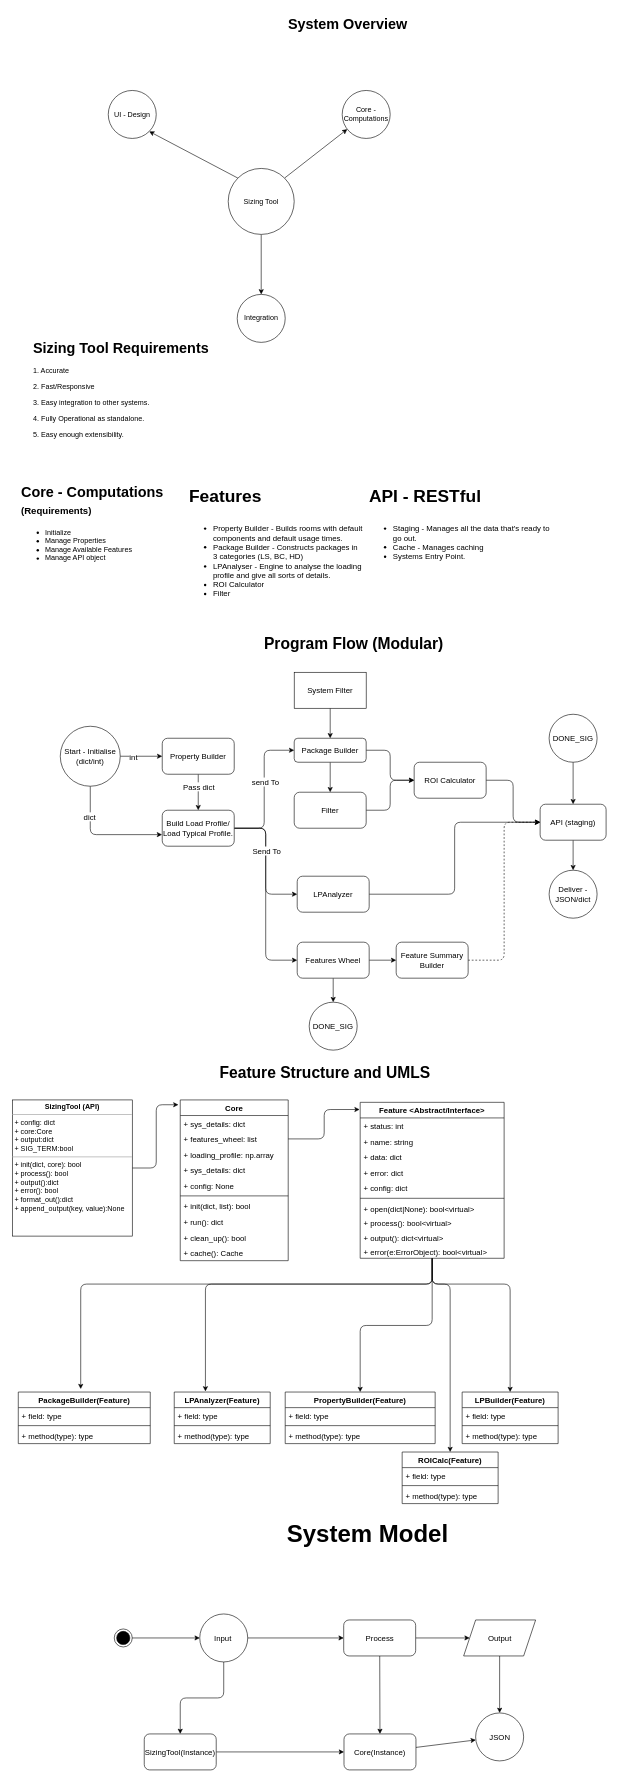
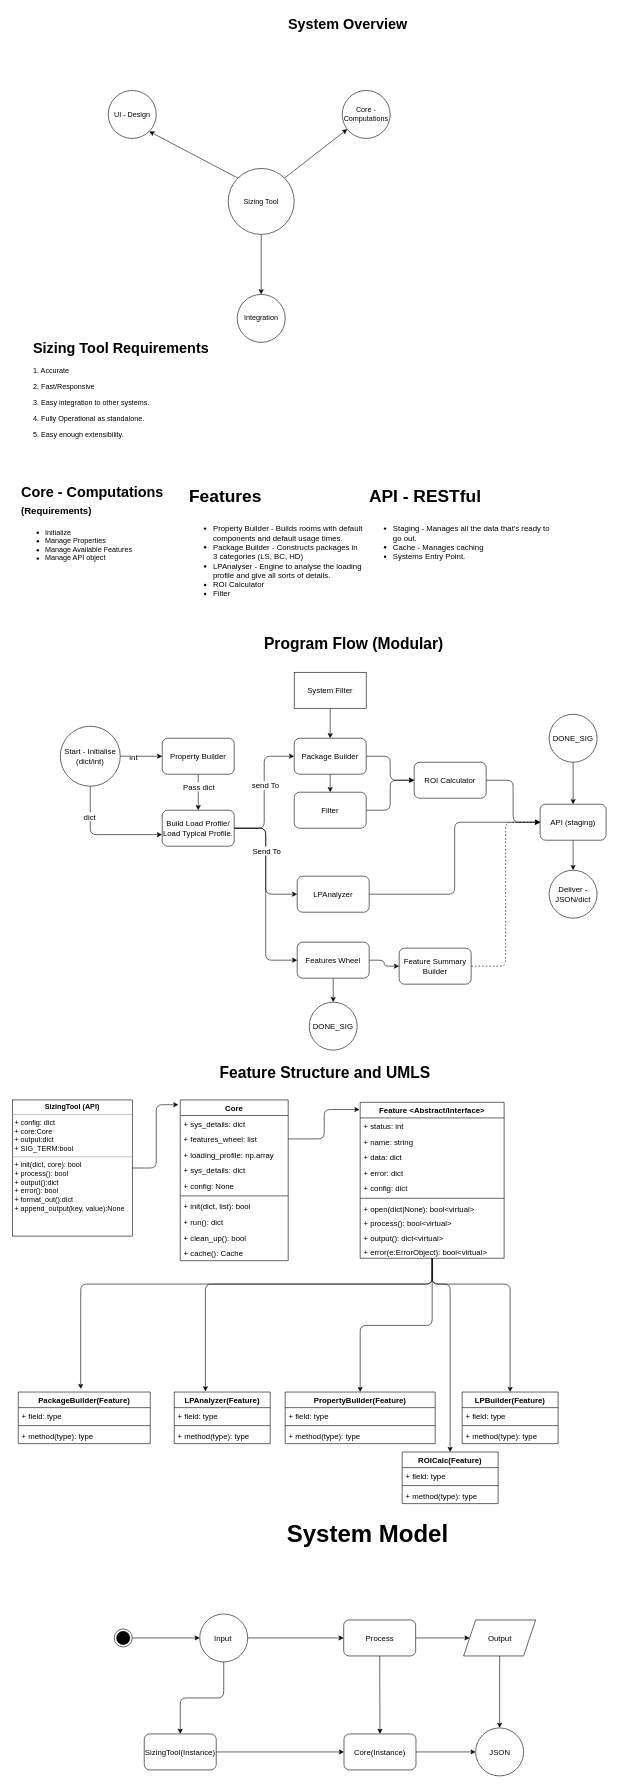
node "Package Builder": size 72x24 -> 72x36
node "Feature Summary Builder": moved (432, 960) -> (435, 966)
node "JSON": moved (500, 1737) -> (500, 1752)
